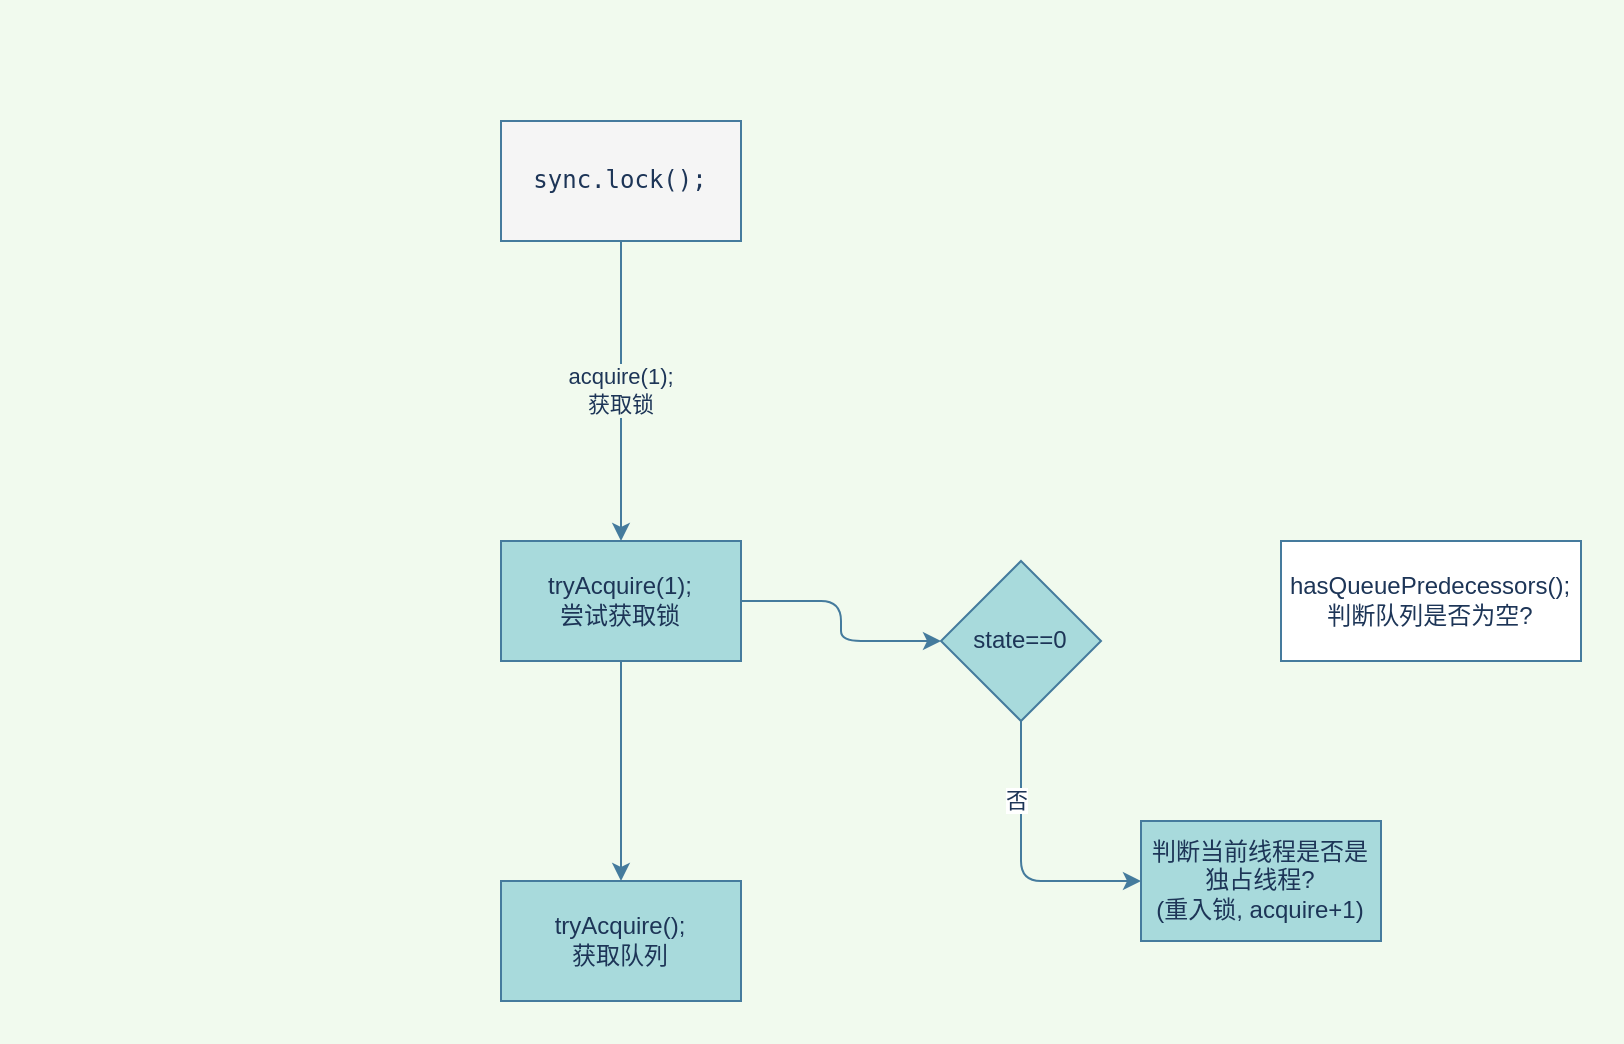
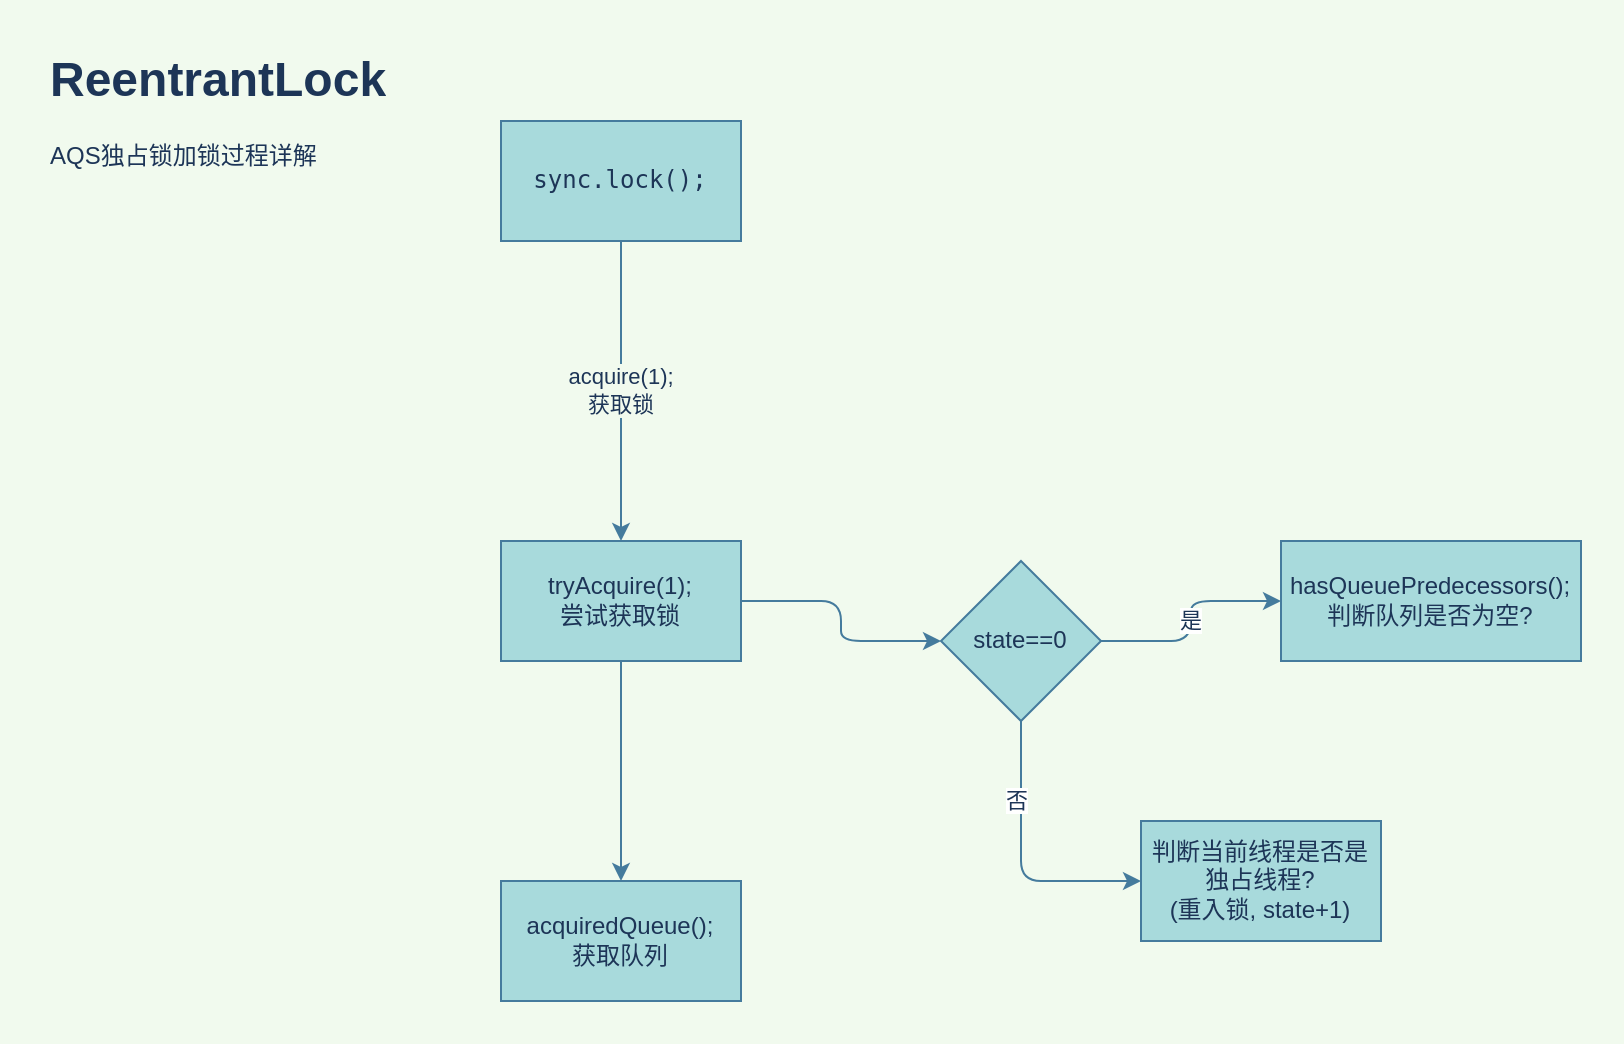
node "ReentrantLock AQS独占锁加锁过程详解": added
node "sync.lock();": fillcolor #f5f5f5 -> #a8dadc
node "hasQueuePredecessors(); 判断队列是否为空?": fillcolor #ffffff -> #a8dadc
edge "state==0" -> "hasQueuePredecessors(); 判断队列是否为空?": added, label "是"
node "判断当前线程是否是独占线程? (重入锁, acquire+1)": label "判断当前线程是否是独占线程? (重入锁, acquire+1)" -> "判断当前线程是否是独占线程? (重入锁, state+1)"
node "tryAcquire(); 获取队列": label "tryAcquire(); 获取队列" -> "acquiredQueue(); 获取队列"
